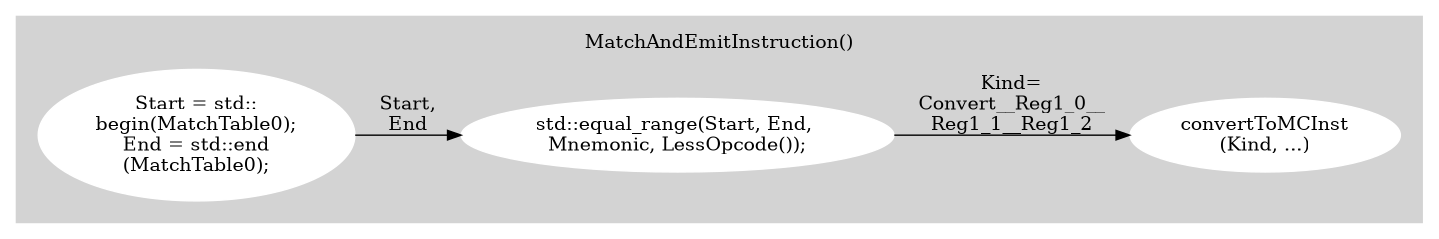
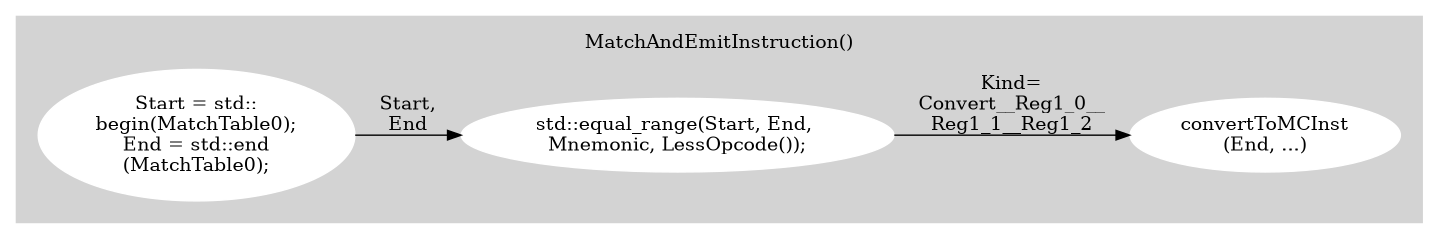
node "convertToMCInst (Kind, ...)": label "convertToMCInst (Kind, ...)" -> "convertToMCInst (End, ...)"
